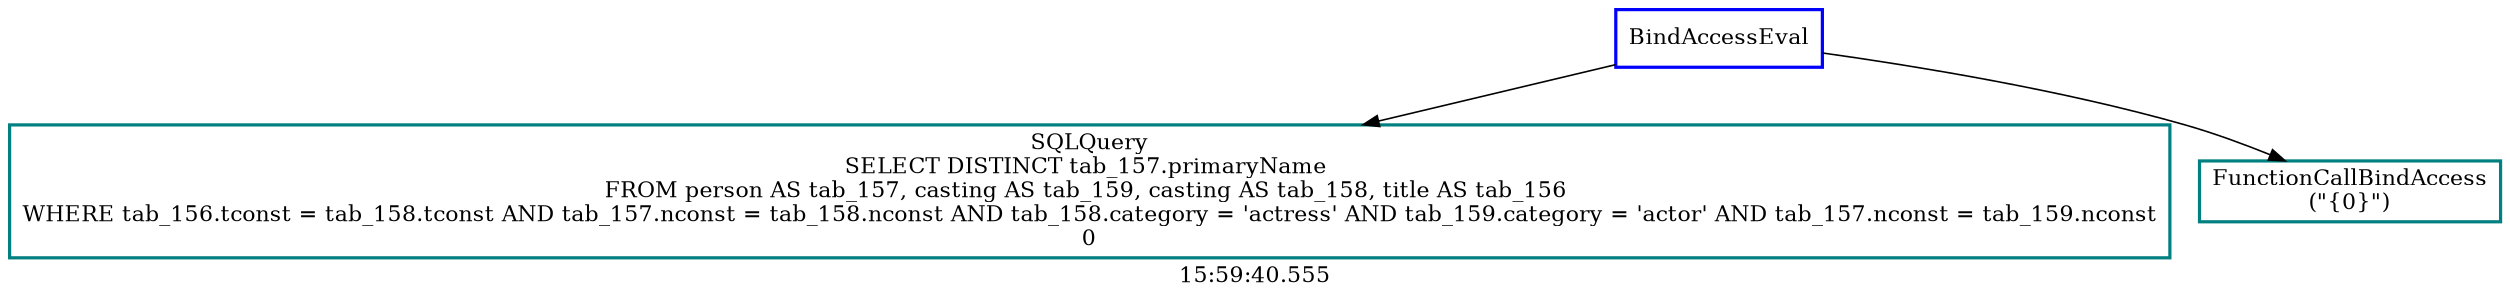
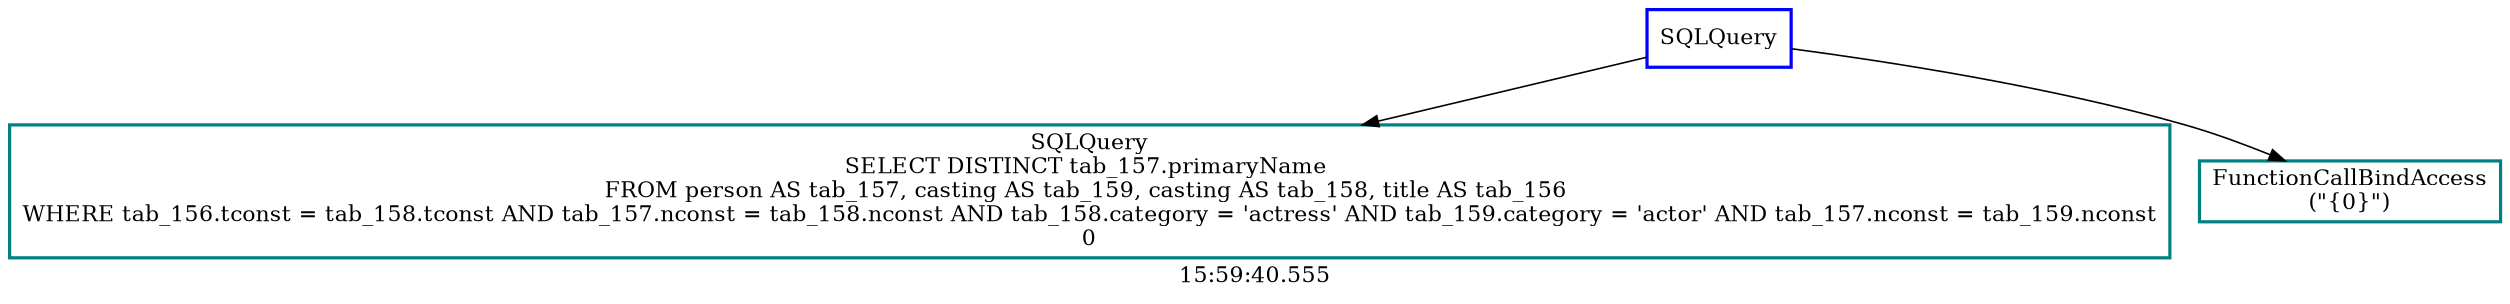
node "BindAccessEval": label "BindAccessEval" -> "SQLQuery"
